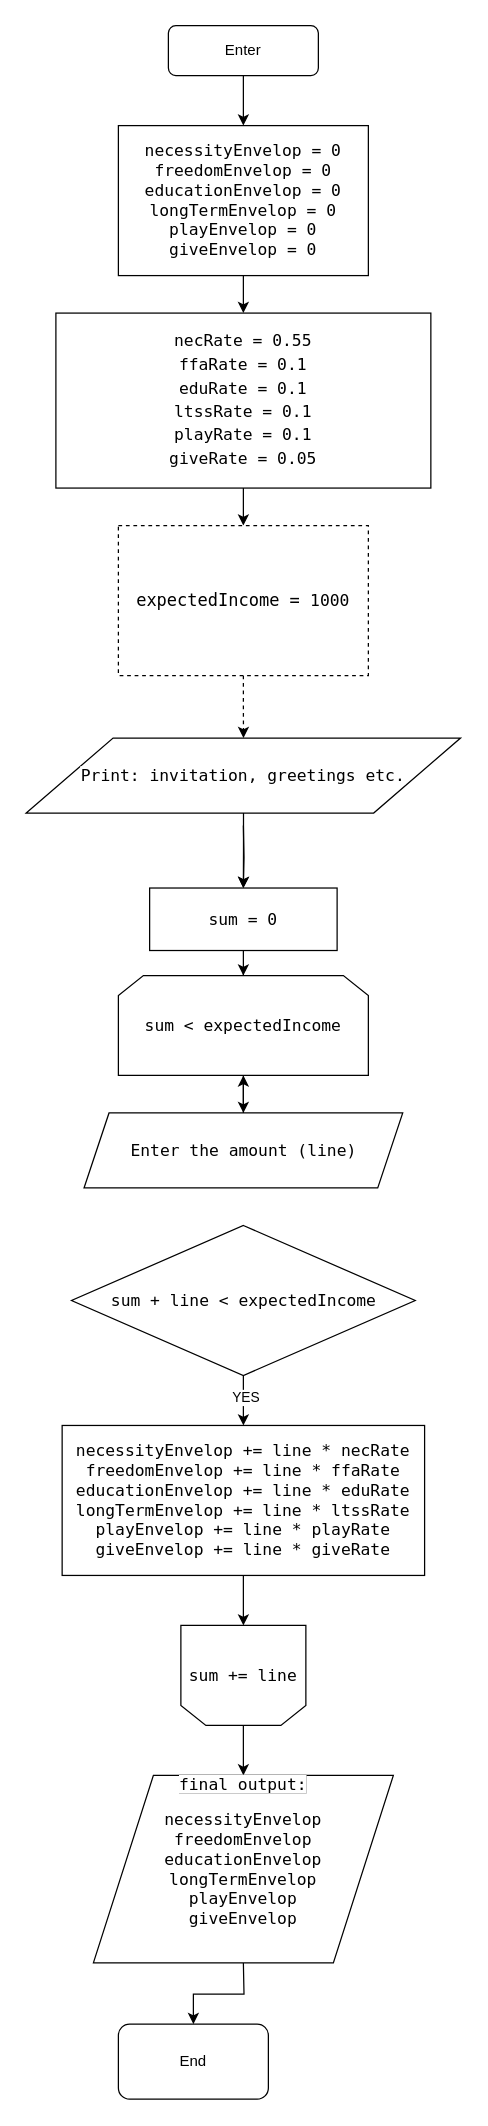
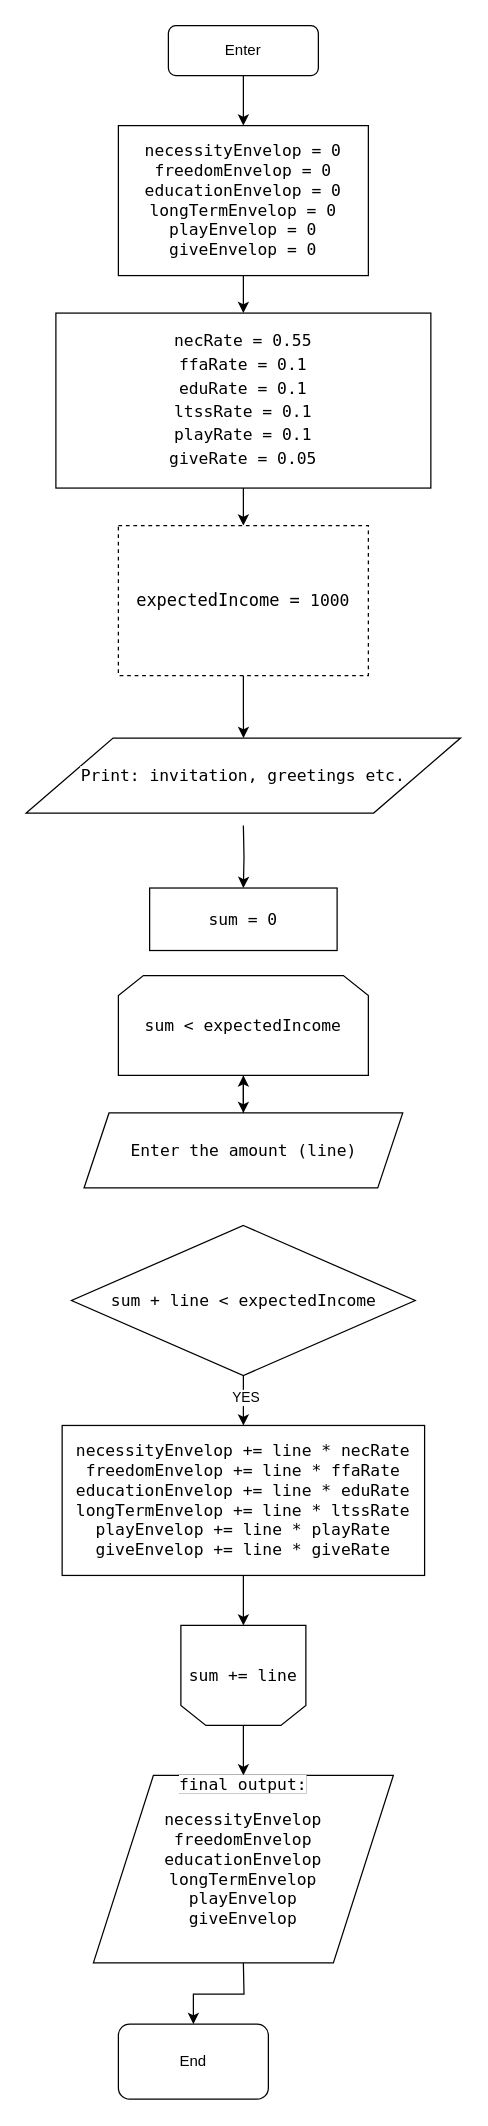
edge "expectedIncome = 1000" -> "Print: invitation, greetings etc.": style dashed -> solid
edge "Print: invitation, greetings etc." -> "sum = 0": removed
edge "sum = 0" -> "sum < expectedIncome": removed
